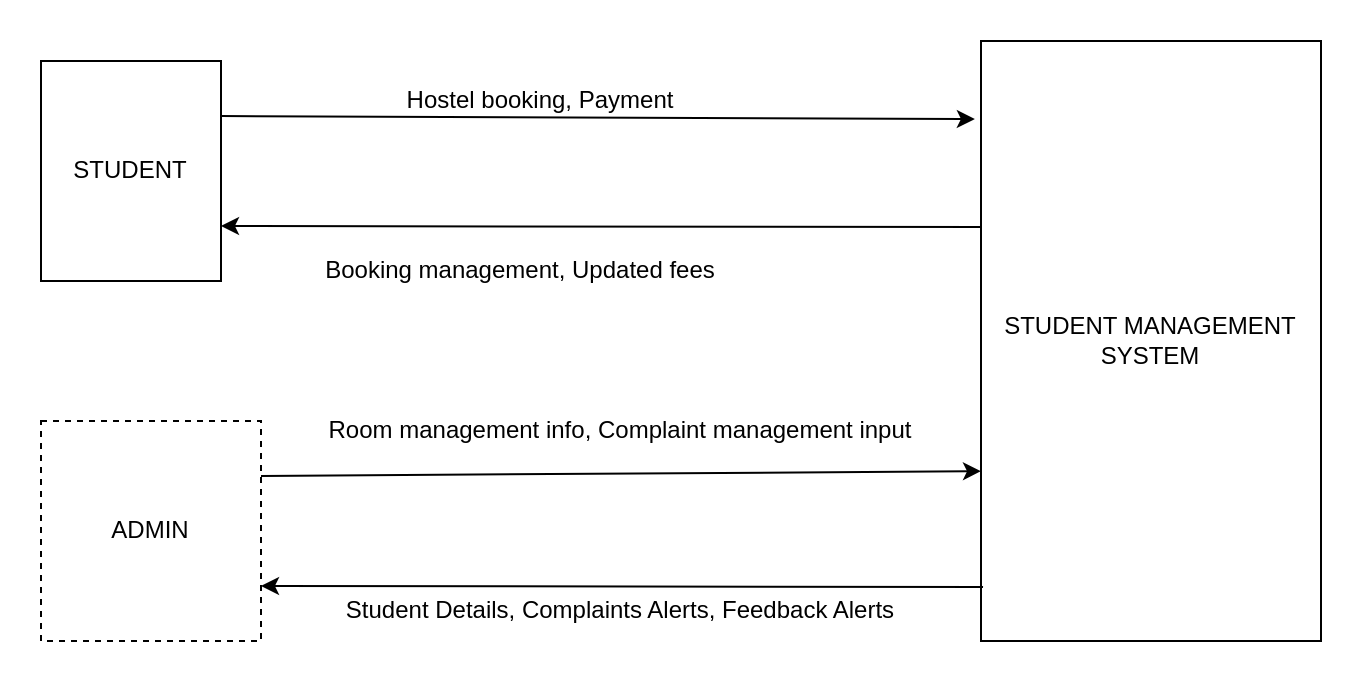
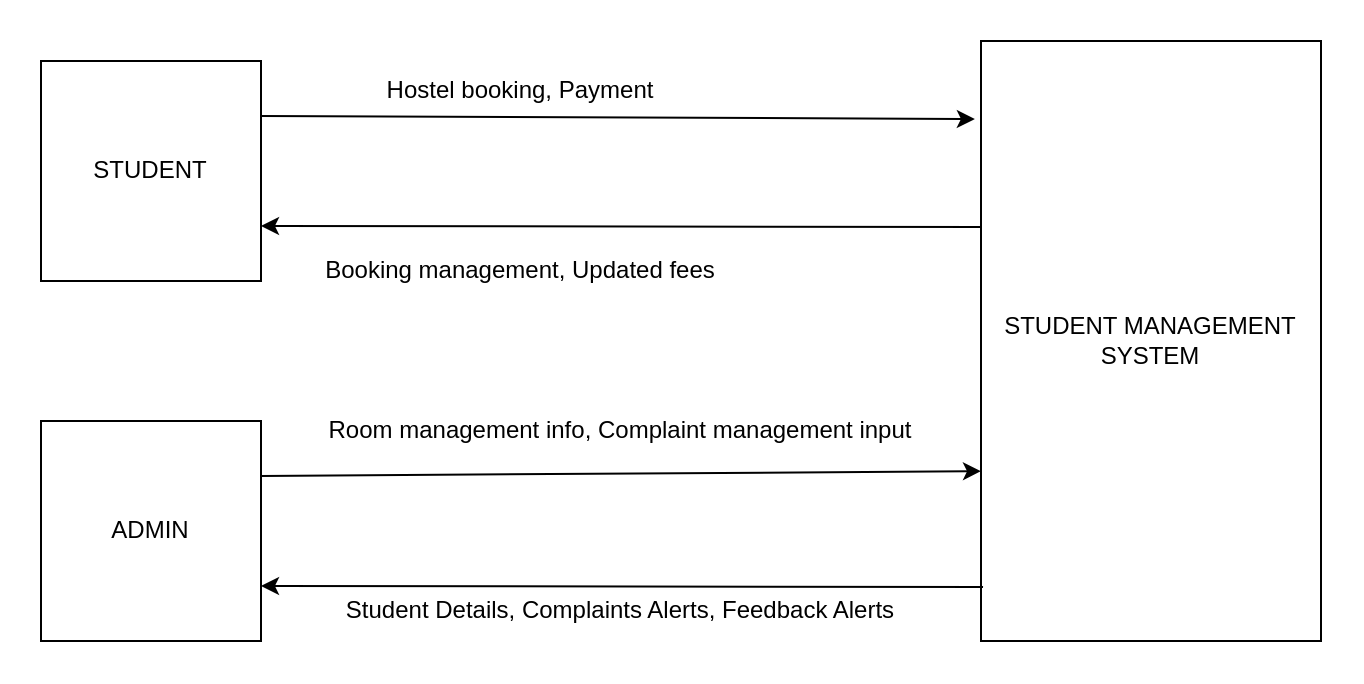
node "Hostel booking, Payment": moved (541, 101) -> (521, 91)
node "STUDENT": size 180x220 -> 220x220
node "ADMIN": style dashed -> solid
